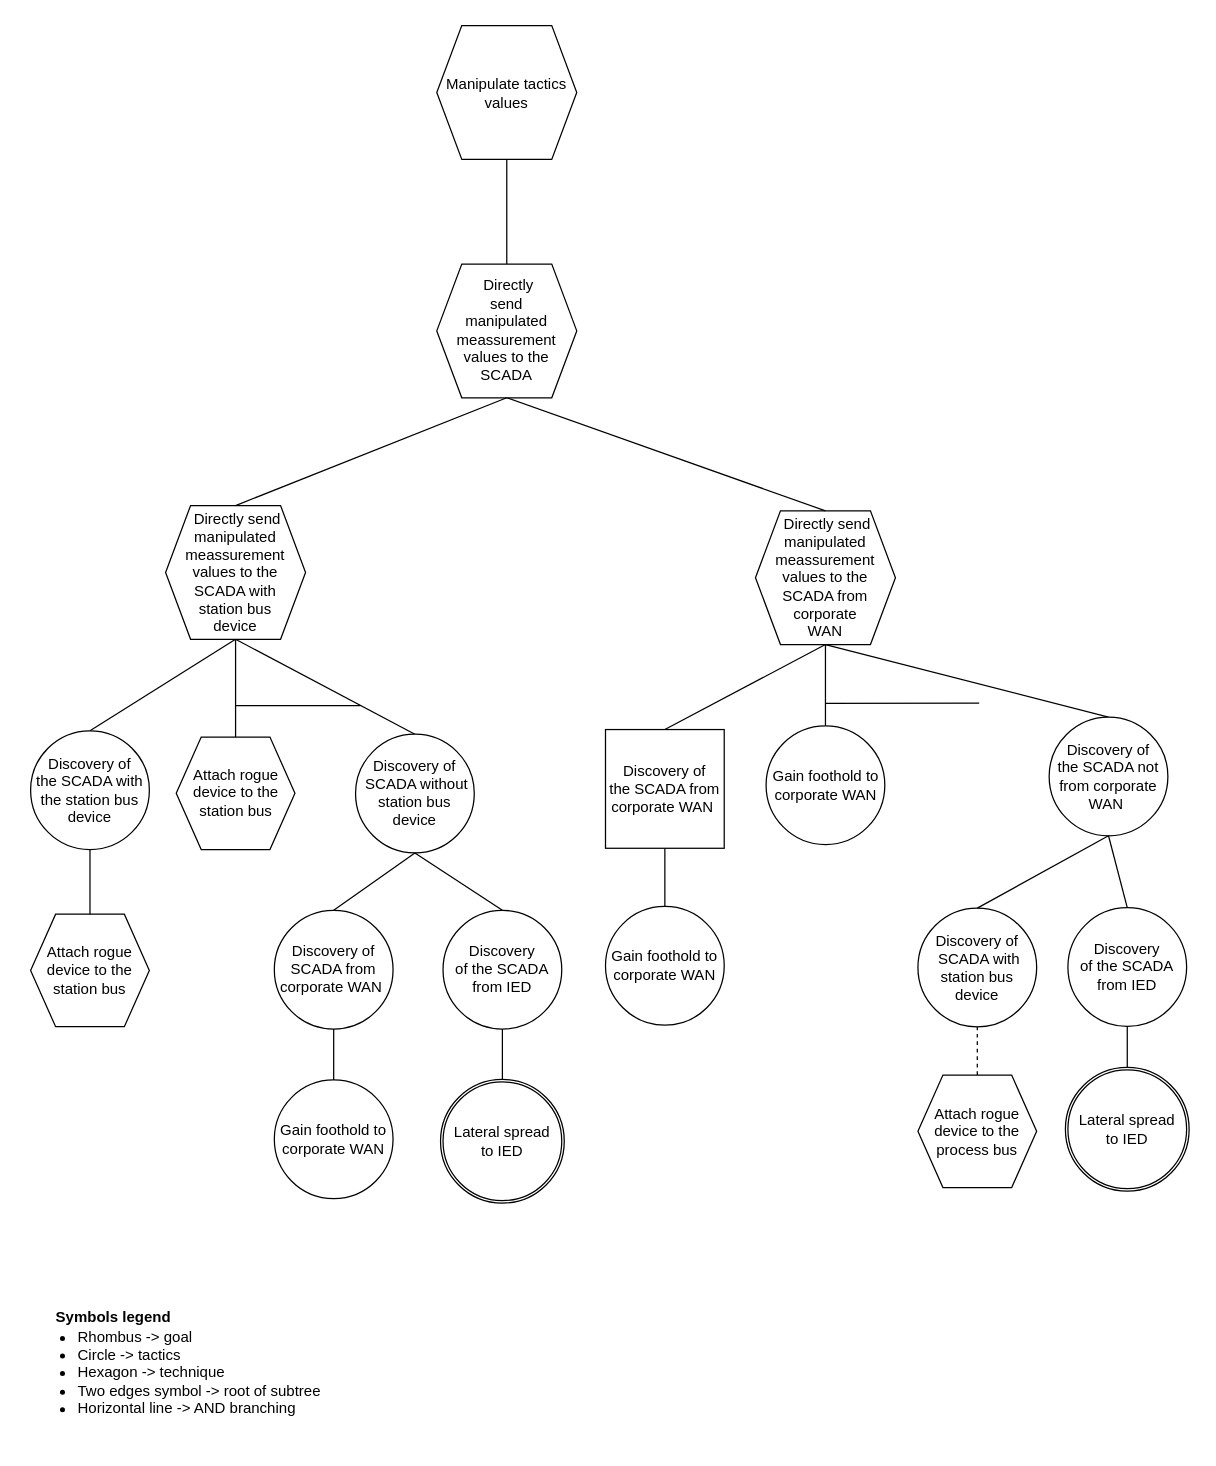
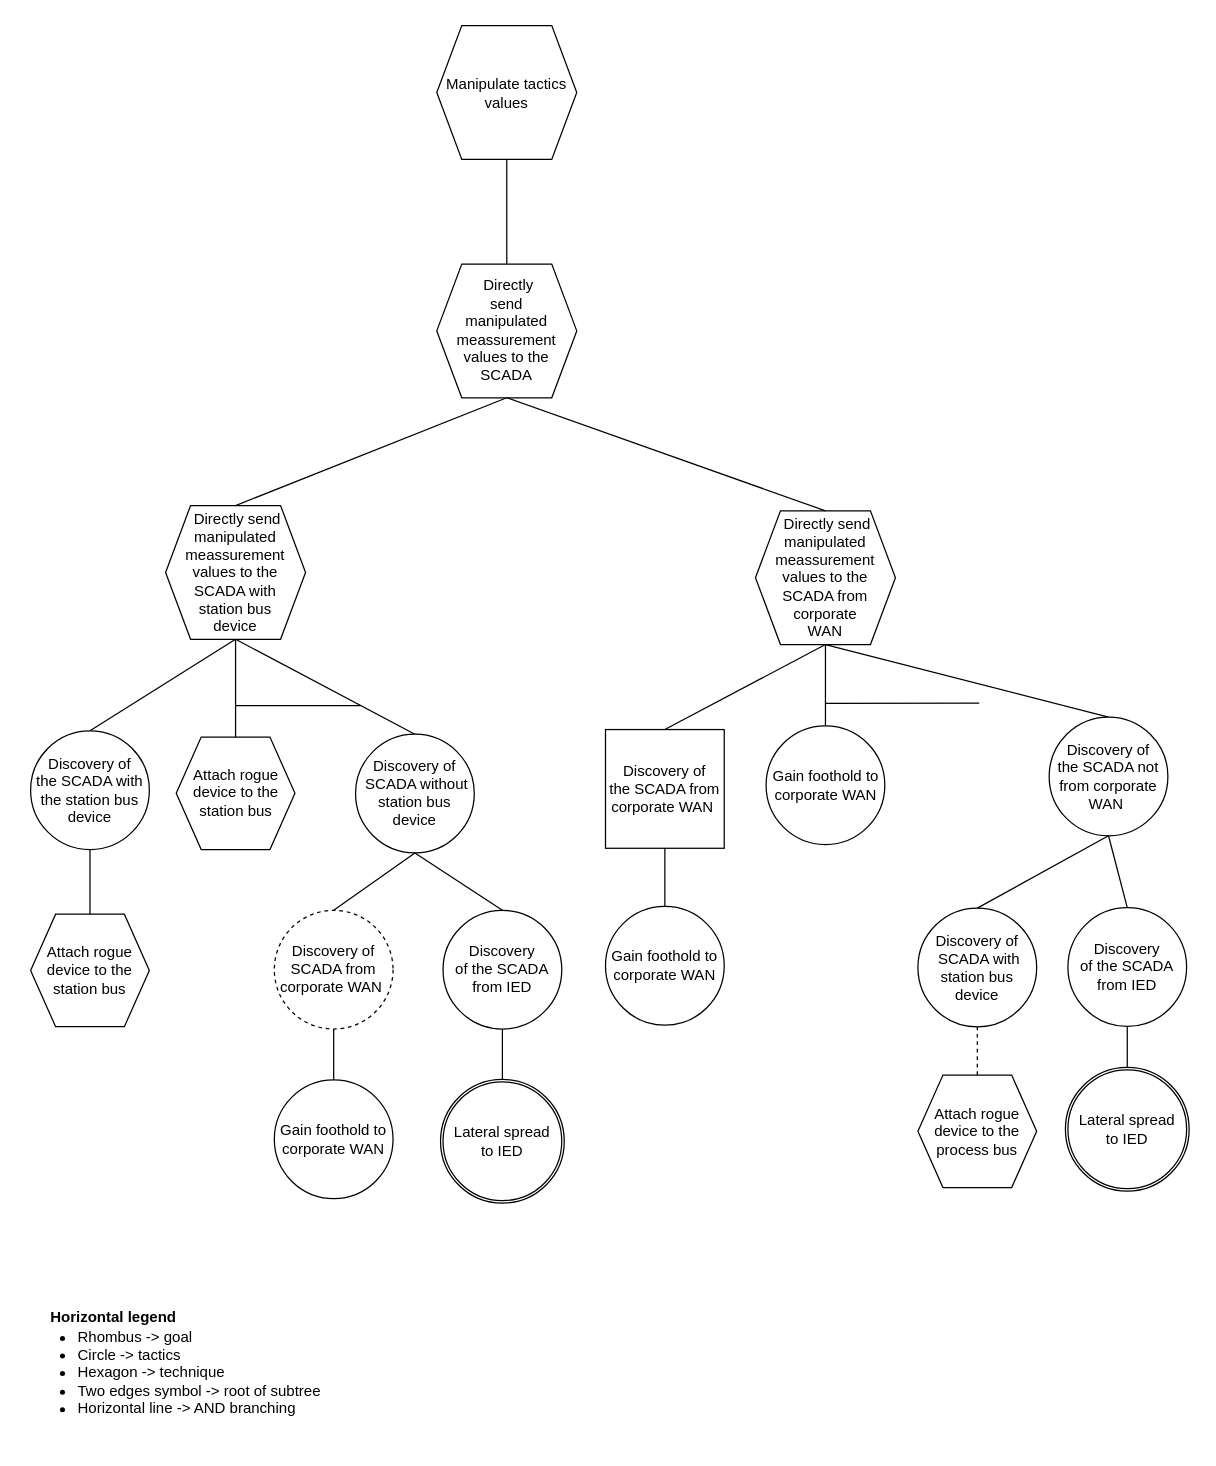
node "Discovery of SCADA from corporate WAN": style solid -> dashed
node "Symbols legend": label "Symbols legend" -> "Horizontal legend"
